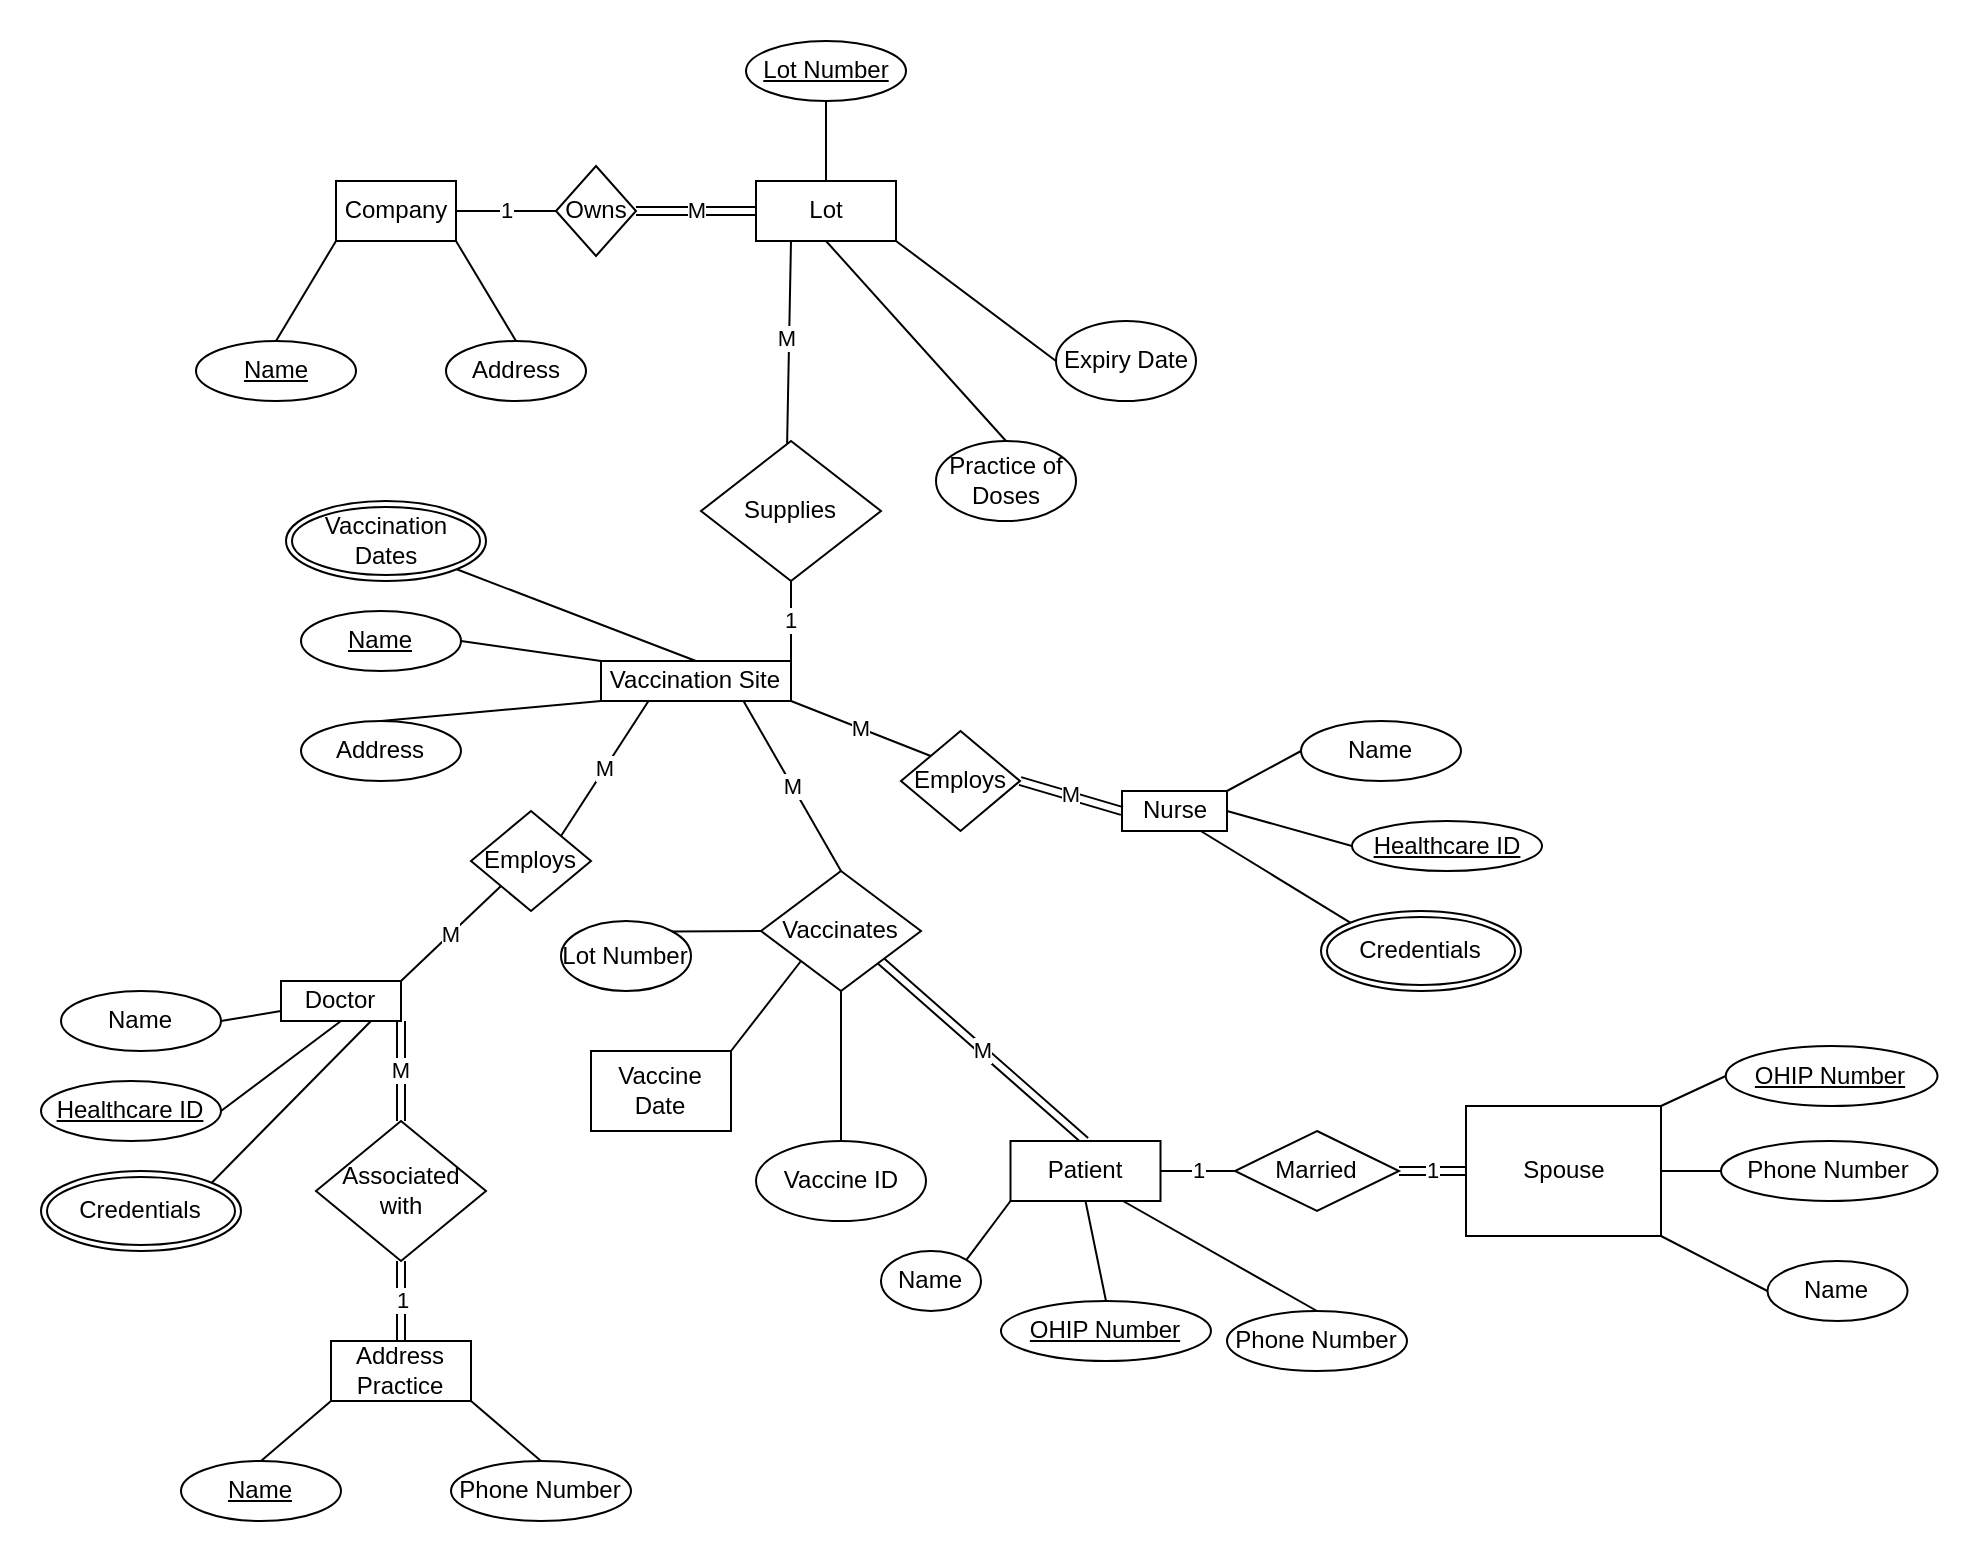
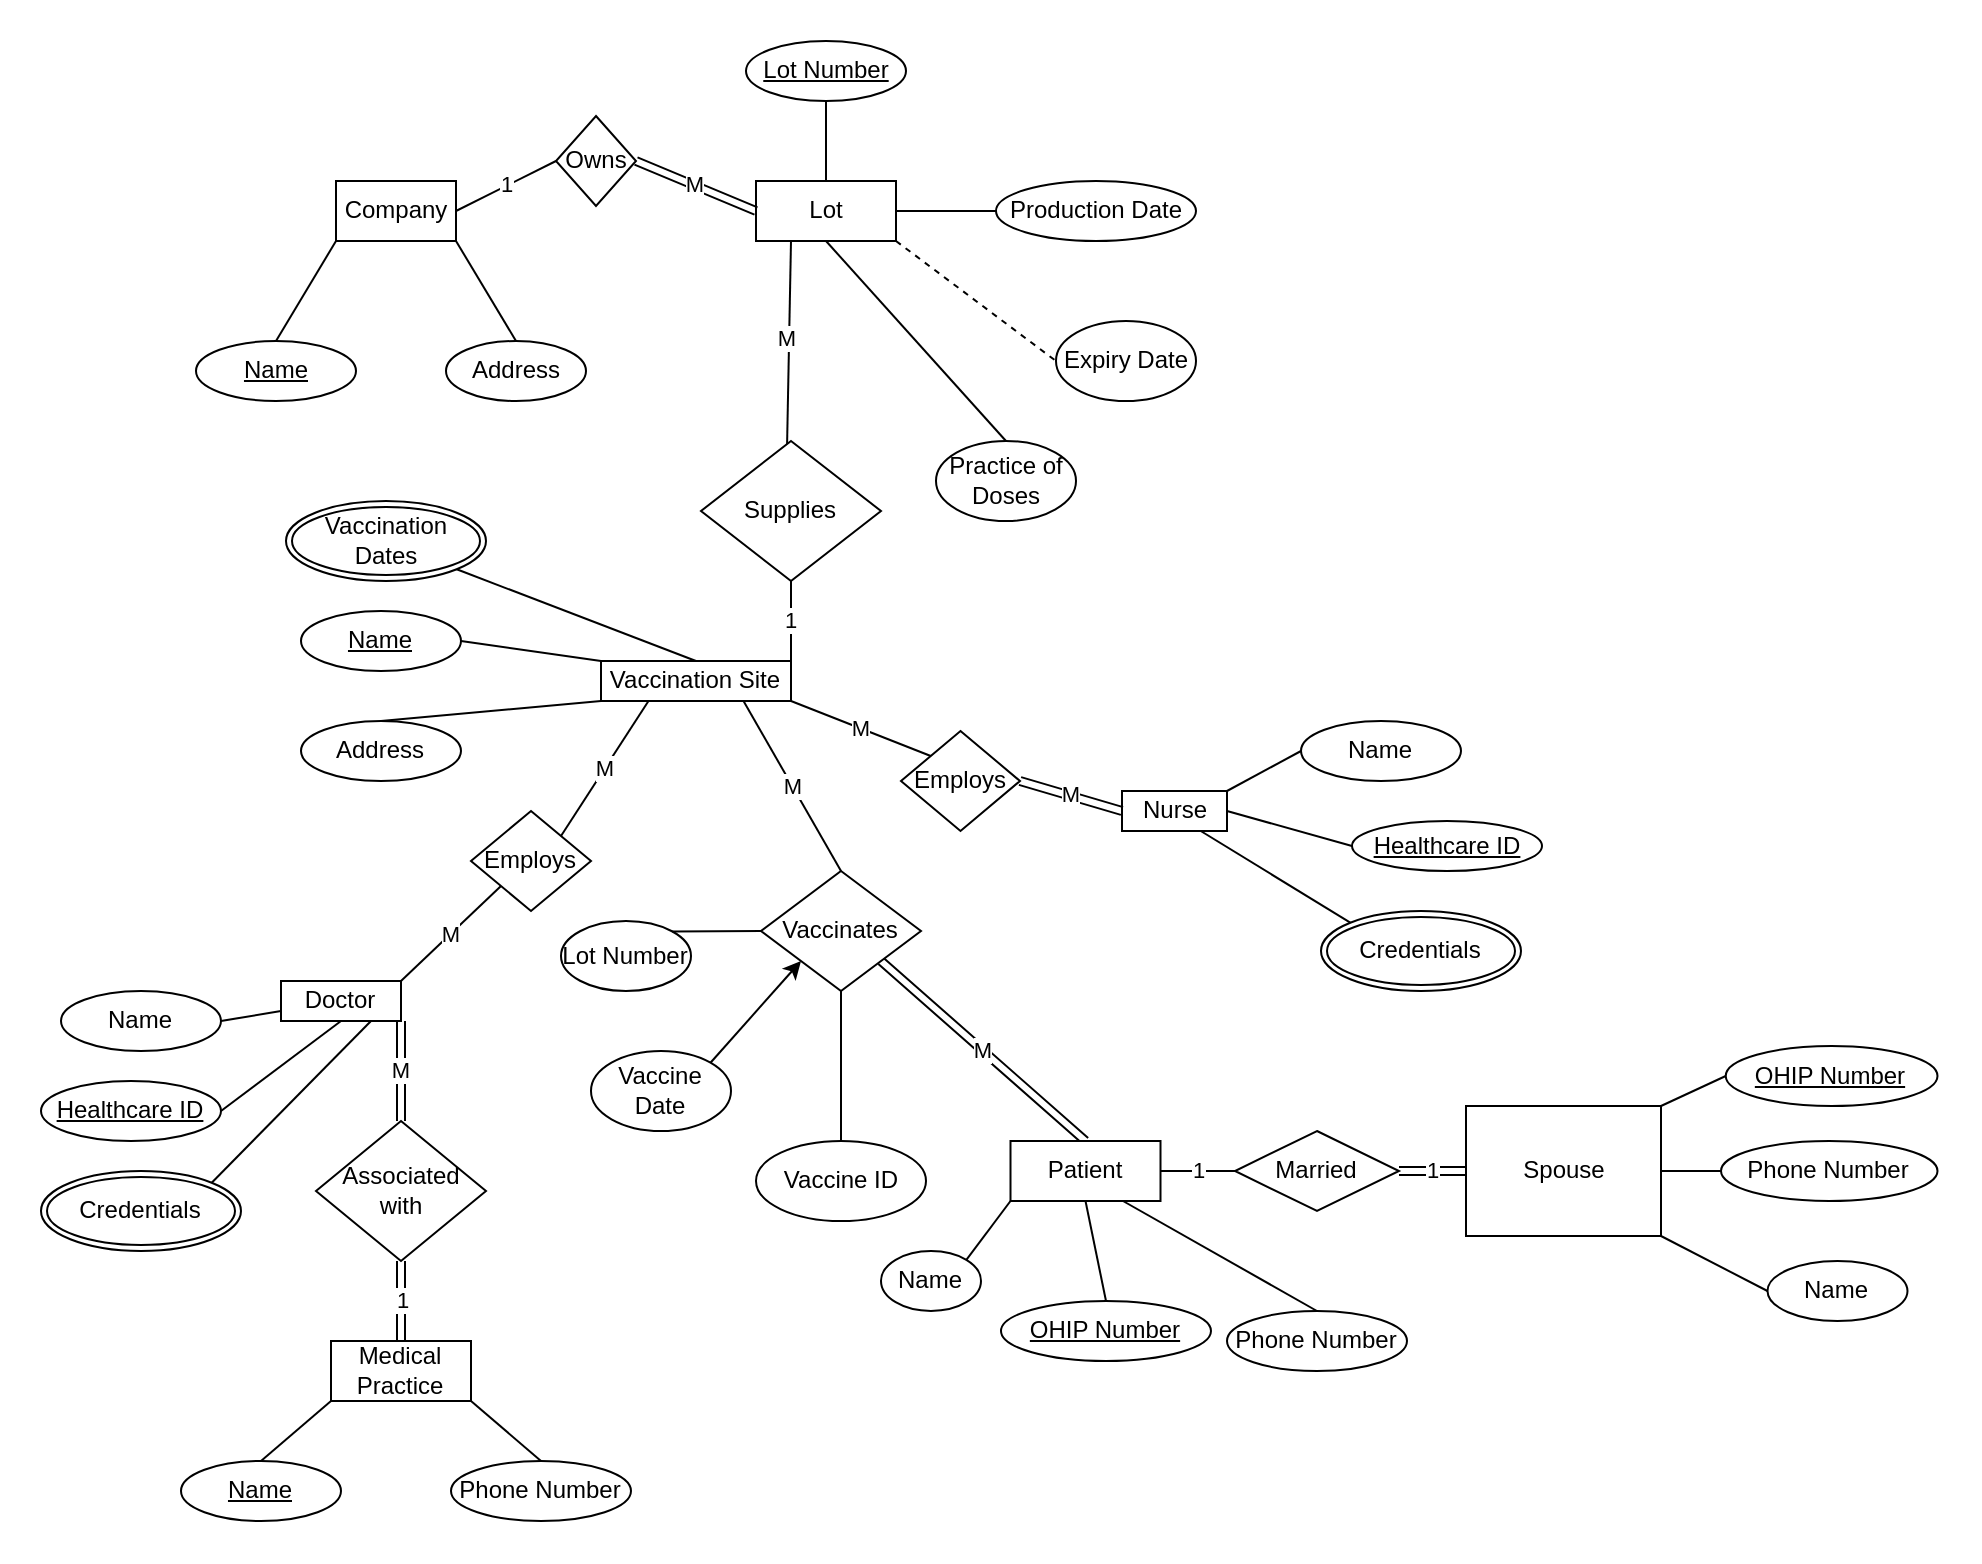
node "Owns": moved (596, 211) -> (596, 161)
edge "Lot" -- "Production Date": added
node "Production Date": added
edge "Lot" -- "Expiry Date": style solid -> dashed
edge "Vaccinates" -- "Vaccine Date": arrowhead none -> classic
node "Vaccine Date": shape rectangle -> ellipse
node "Address Practice": label "Address Practice" -> "Medical Practice"
